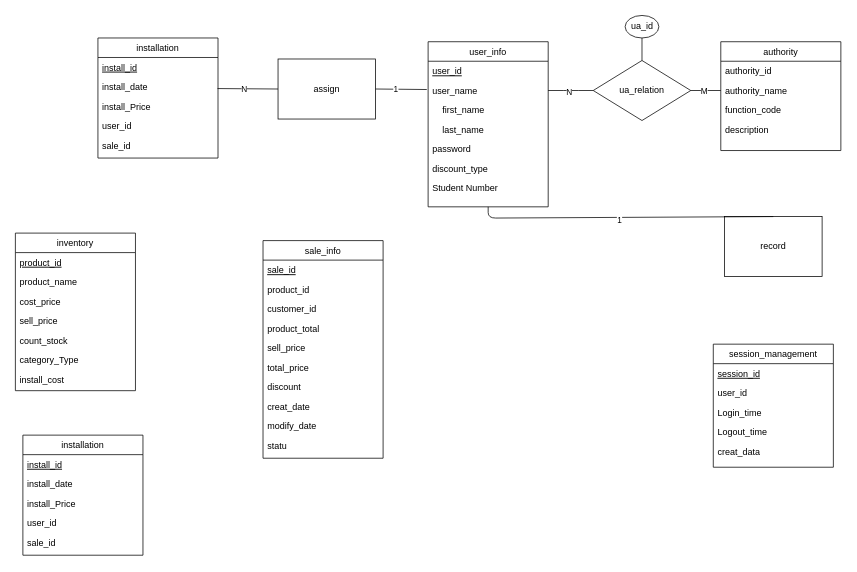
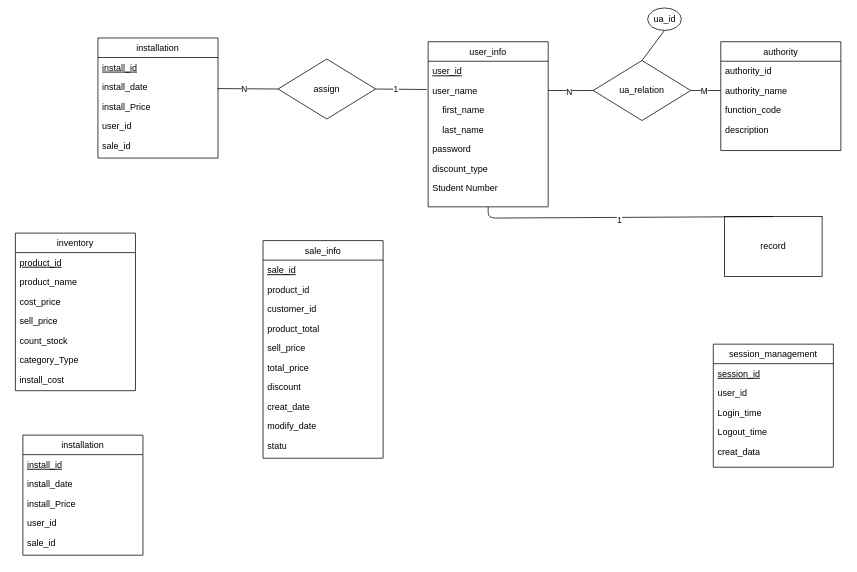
node "ua_id": moved (642, 27) -> (664, 19)
node "assign": shape rectangle -> diamond
